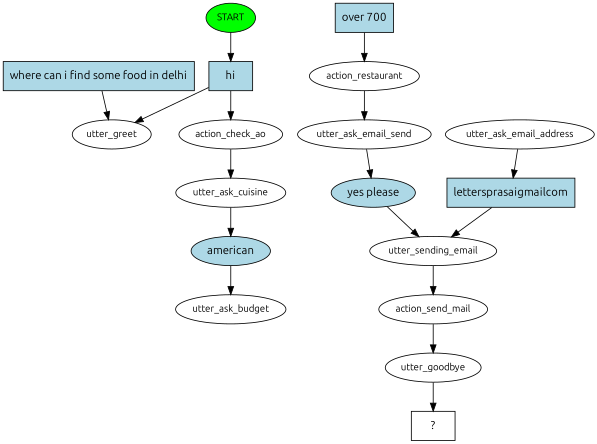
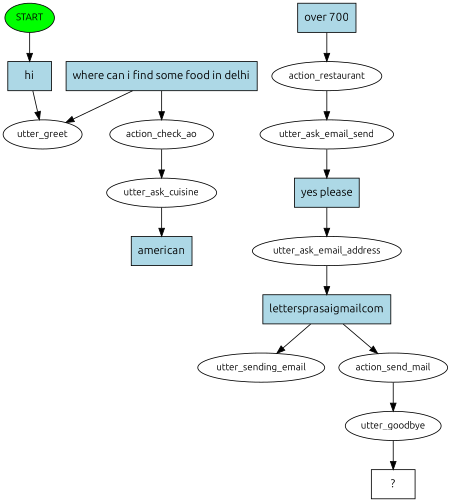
edge "hi" -> "action_check_ao": now "where can i find some food in delhi" -> "action_check_ao"
node "yes please": shape ellipse -> box
edge "yes please" -> "utter_sending_email": now "yes please" -> "utter_ask_email_address"
node "american": shape ellipse -> box
edge "utter_sending_email" -> "action_send_mail": now "lettersprasaigmailcom" -> "action_send_mail"
node "utter_ask_budget": removed
